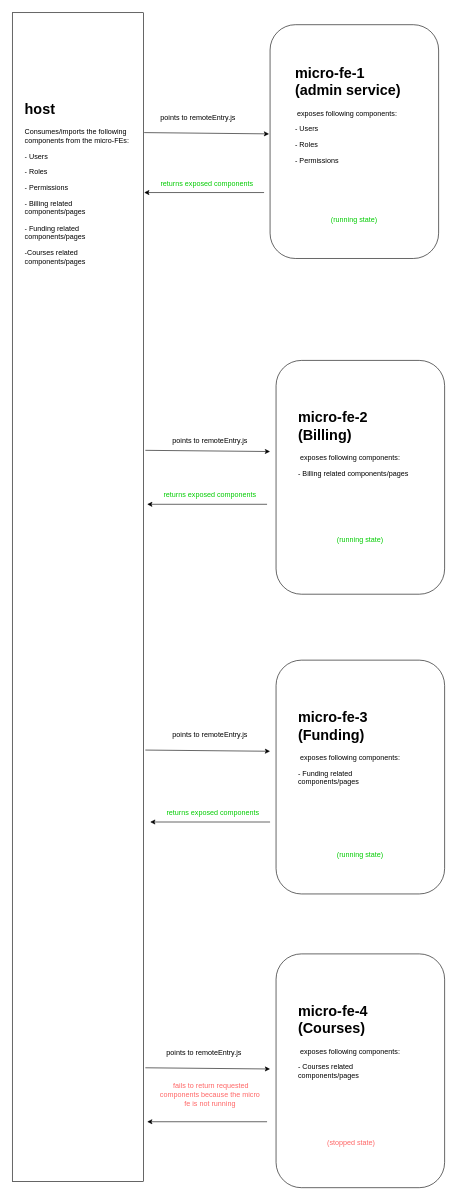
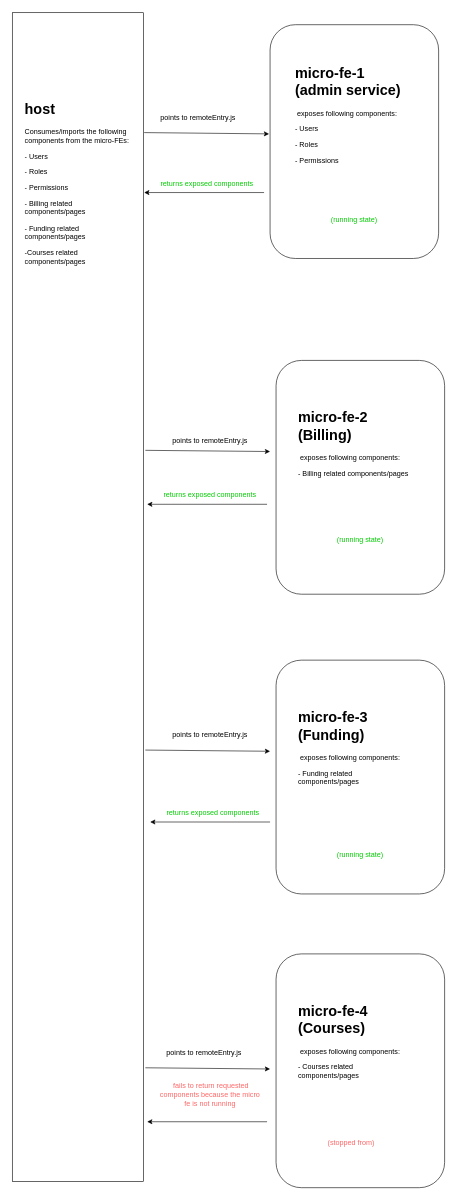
node "(stopped state)": label "(stopped state)" -> "(stopped from)"
